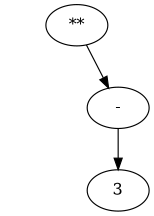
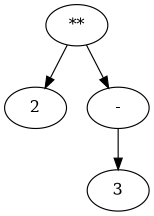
node "2": added
